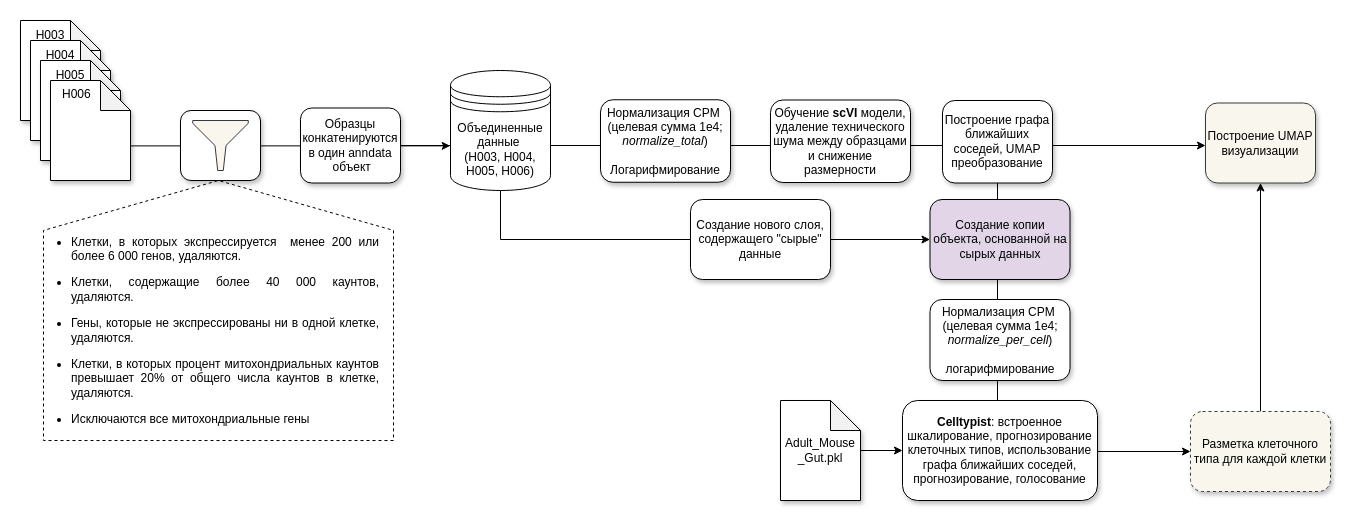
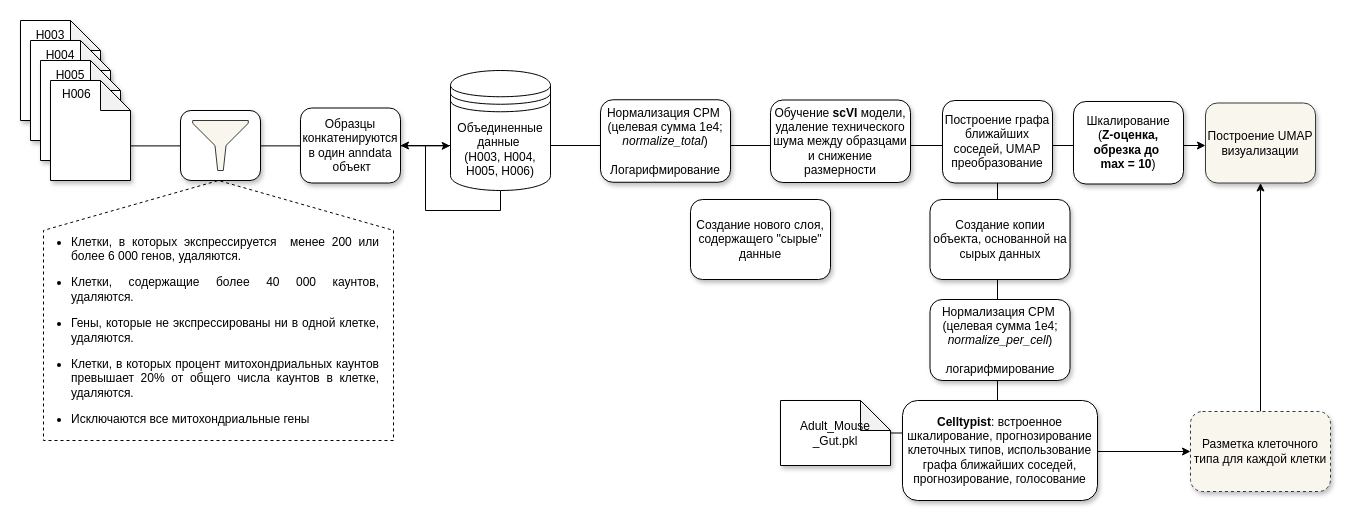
node "Шкалирование (Z-оценка, обрезка до max = 10)": added
edge "Объединенные данные (H003, H004, H005, H006)" -> "Создание копии объекта, основанной на сырых данных": now "Объединенные данные (H003, H004, H005, H006)" -> "Образцы конкатенируются в один anndata объект"
node "Создание копии объекта, основанной на сырых данных": fillcolor #e1d5e7 -> #ffffff
node "Adult_Mouse _Gut.pkl": size 80x100 -> 110x65
